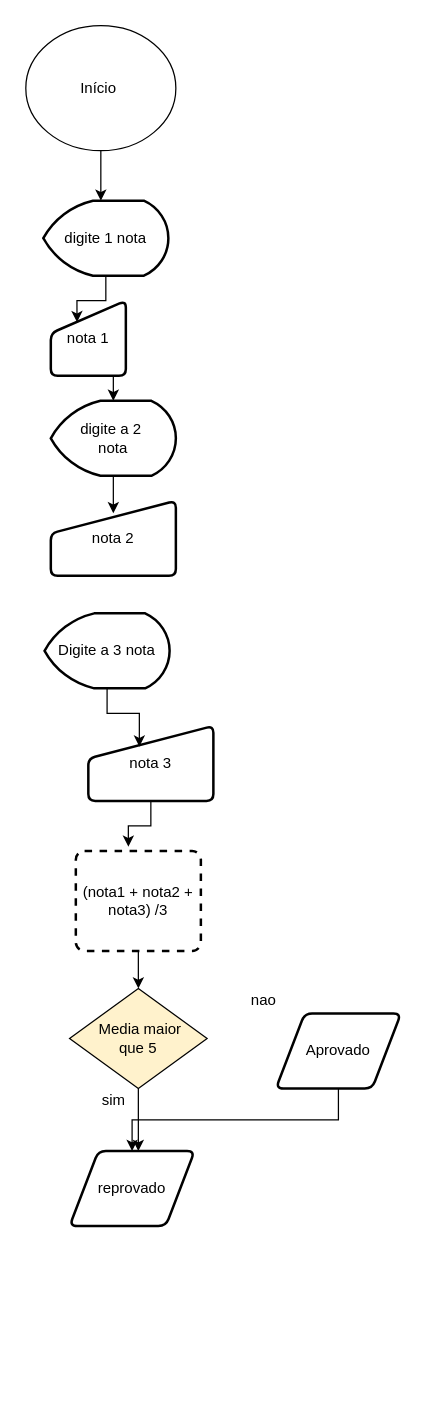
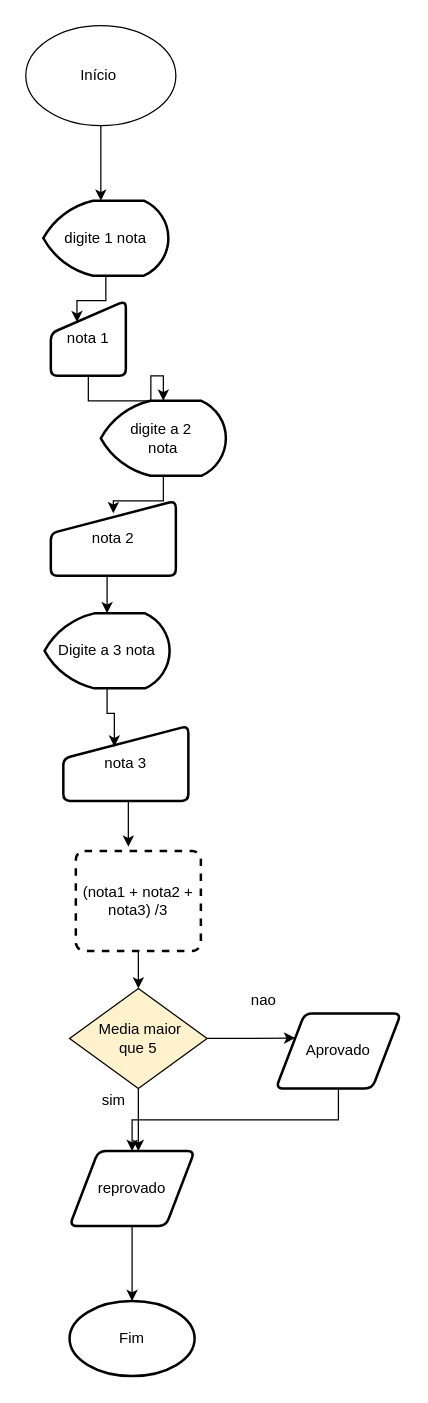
node "Início": size 150x125 -> 150x100
node "digite a 2 nota": moved (113, 438) -> (163, 438)
edge "nota 2" -> "Digite a 3 nota": added
node "nota 3": moved (151, 763) -> (126, 763)
edge "Media maior que 5" -> "Aprovado": added
edge "reprovado" -> "Fim": added
node "Fim": added
